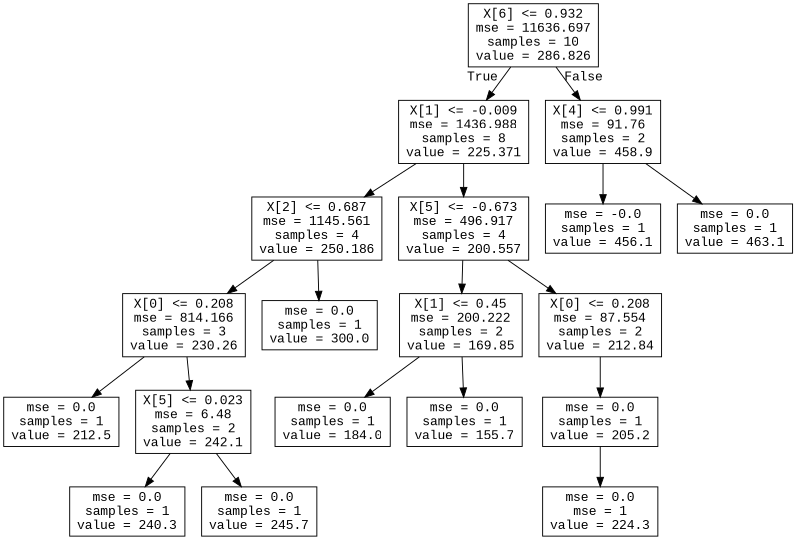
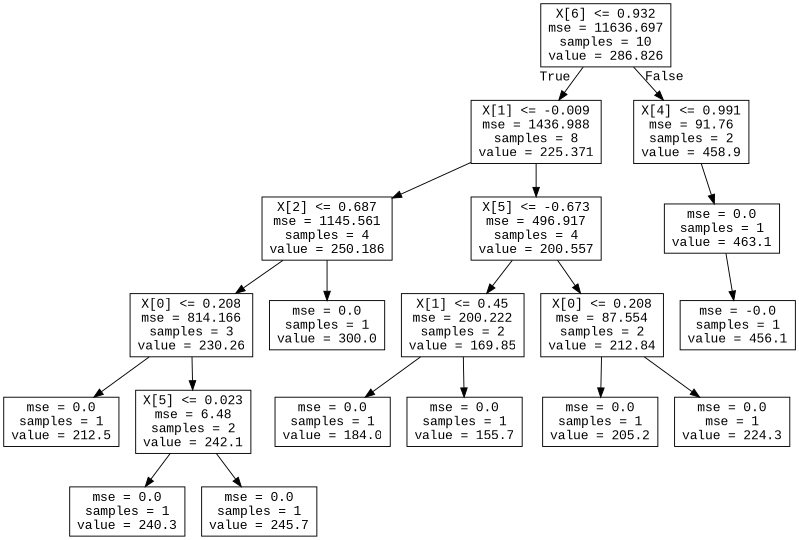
edge "X[4] <= 0.991 mse = 91.76 samples = 2 value = 458.9" -> "mse = -0.0 samples = 1 value = 456.1": now "mse = 0.0 samples = 1 value = 463.1" -> "mse = -0.0 samples = 1 value = 456.1"
edge "mse = 0.0 samples = 1 value = 205.2" -> "mse = 0.0 mse = 1 value = 224.3": now "X[0] <= 0.208 mse = 87.554 samples = 2 value = 212.84" -> "mse = 0.0 mse = 1 value = 224.3"
